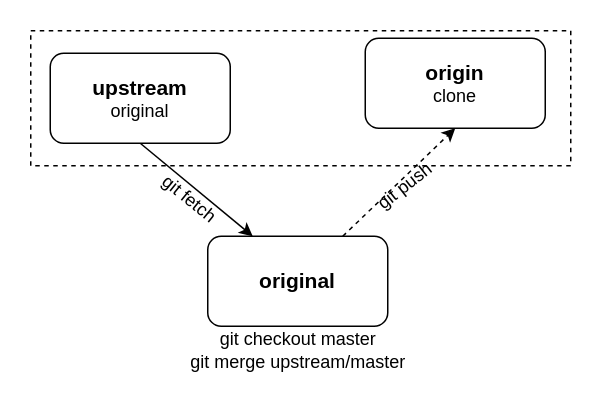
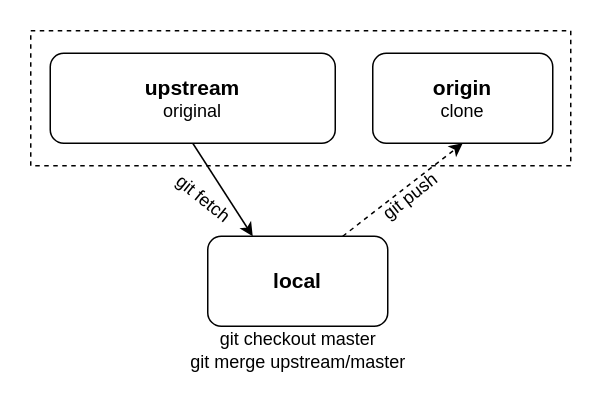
node "origin clone": moved (455, 83) -> (463, 98)
node "upstream original": size 180x90 -> 285x90
node "original": label "original" -> "local"
